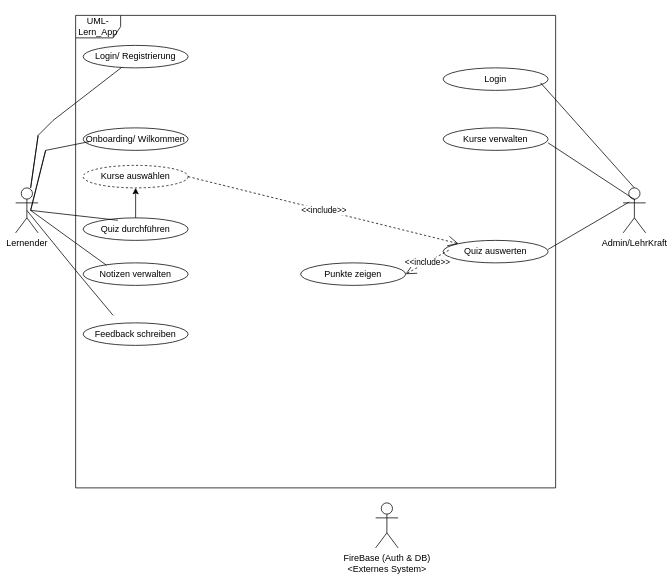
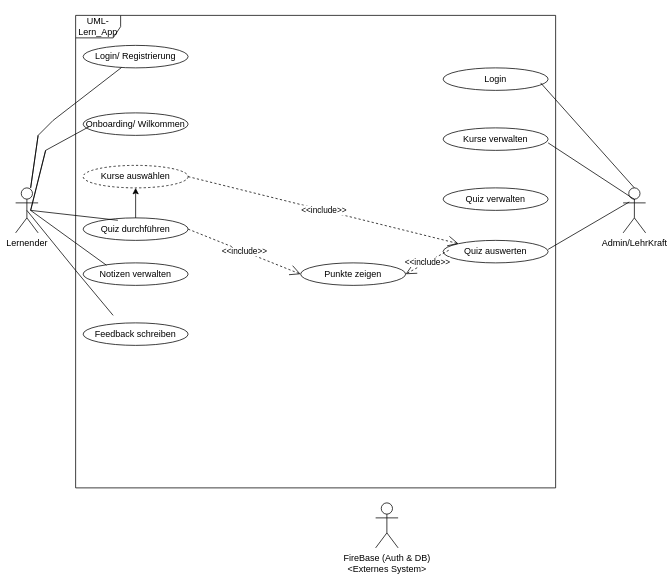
node "Onboarding/ Wilkommen": moved (135, 139) -> (135, 124)
node "Quiz verwalten": added
edge "Quiz durchführen" -> "Punkte zeigen": added, label "<<include>>"
